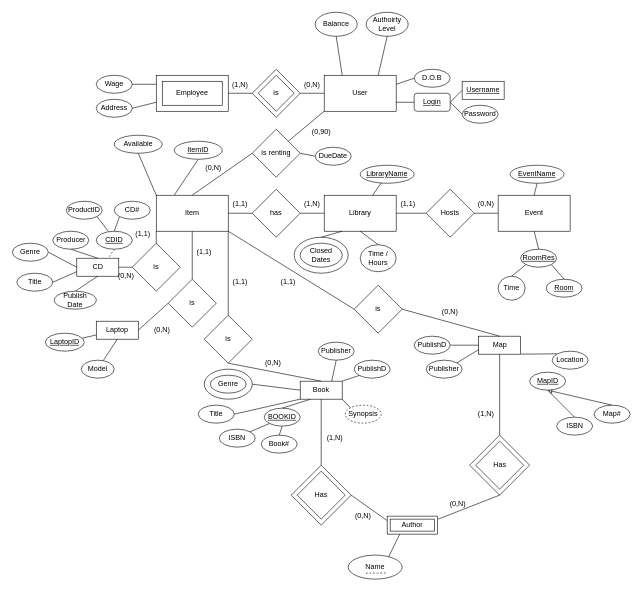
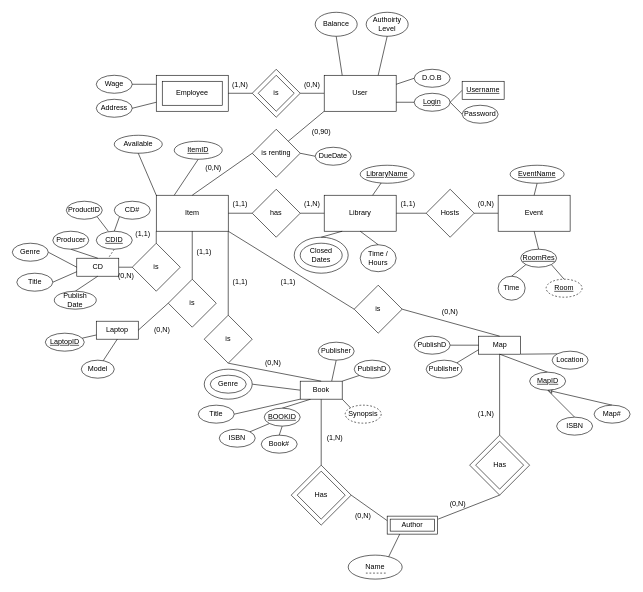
node "Login": shape rounded rectangle -> ellipse
node "Room": style solid -> dashed
edge "Map" -- "MapID": added
